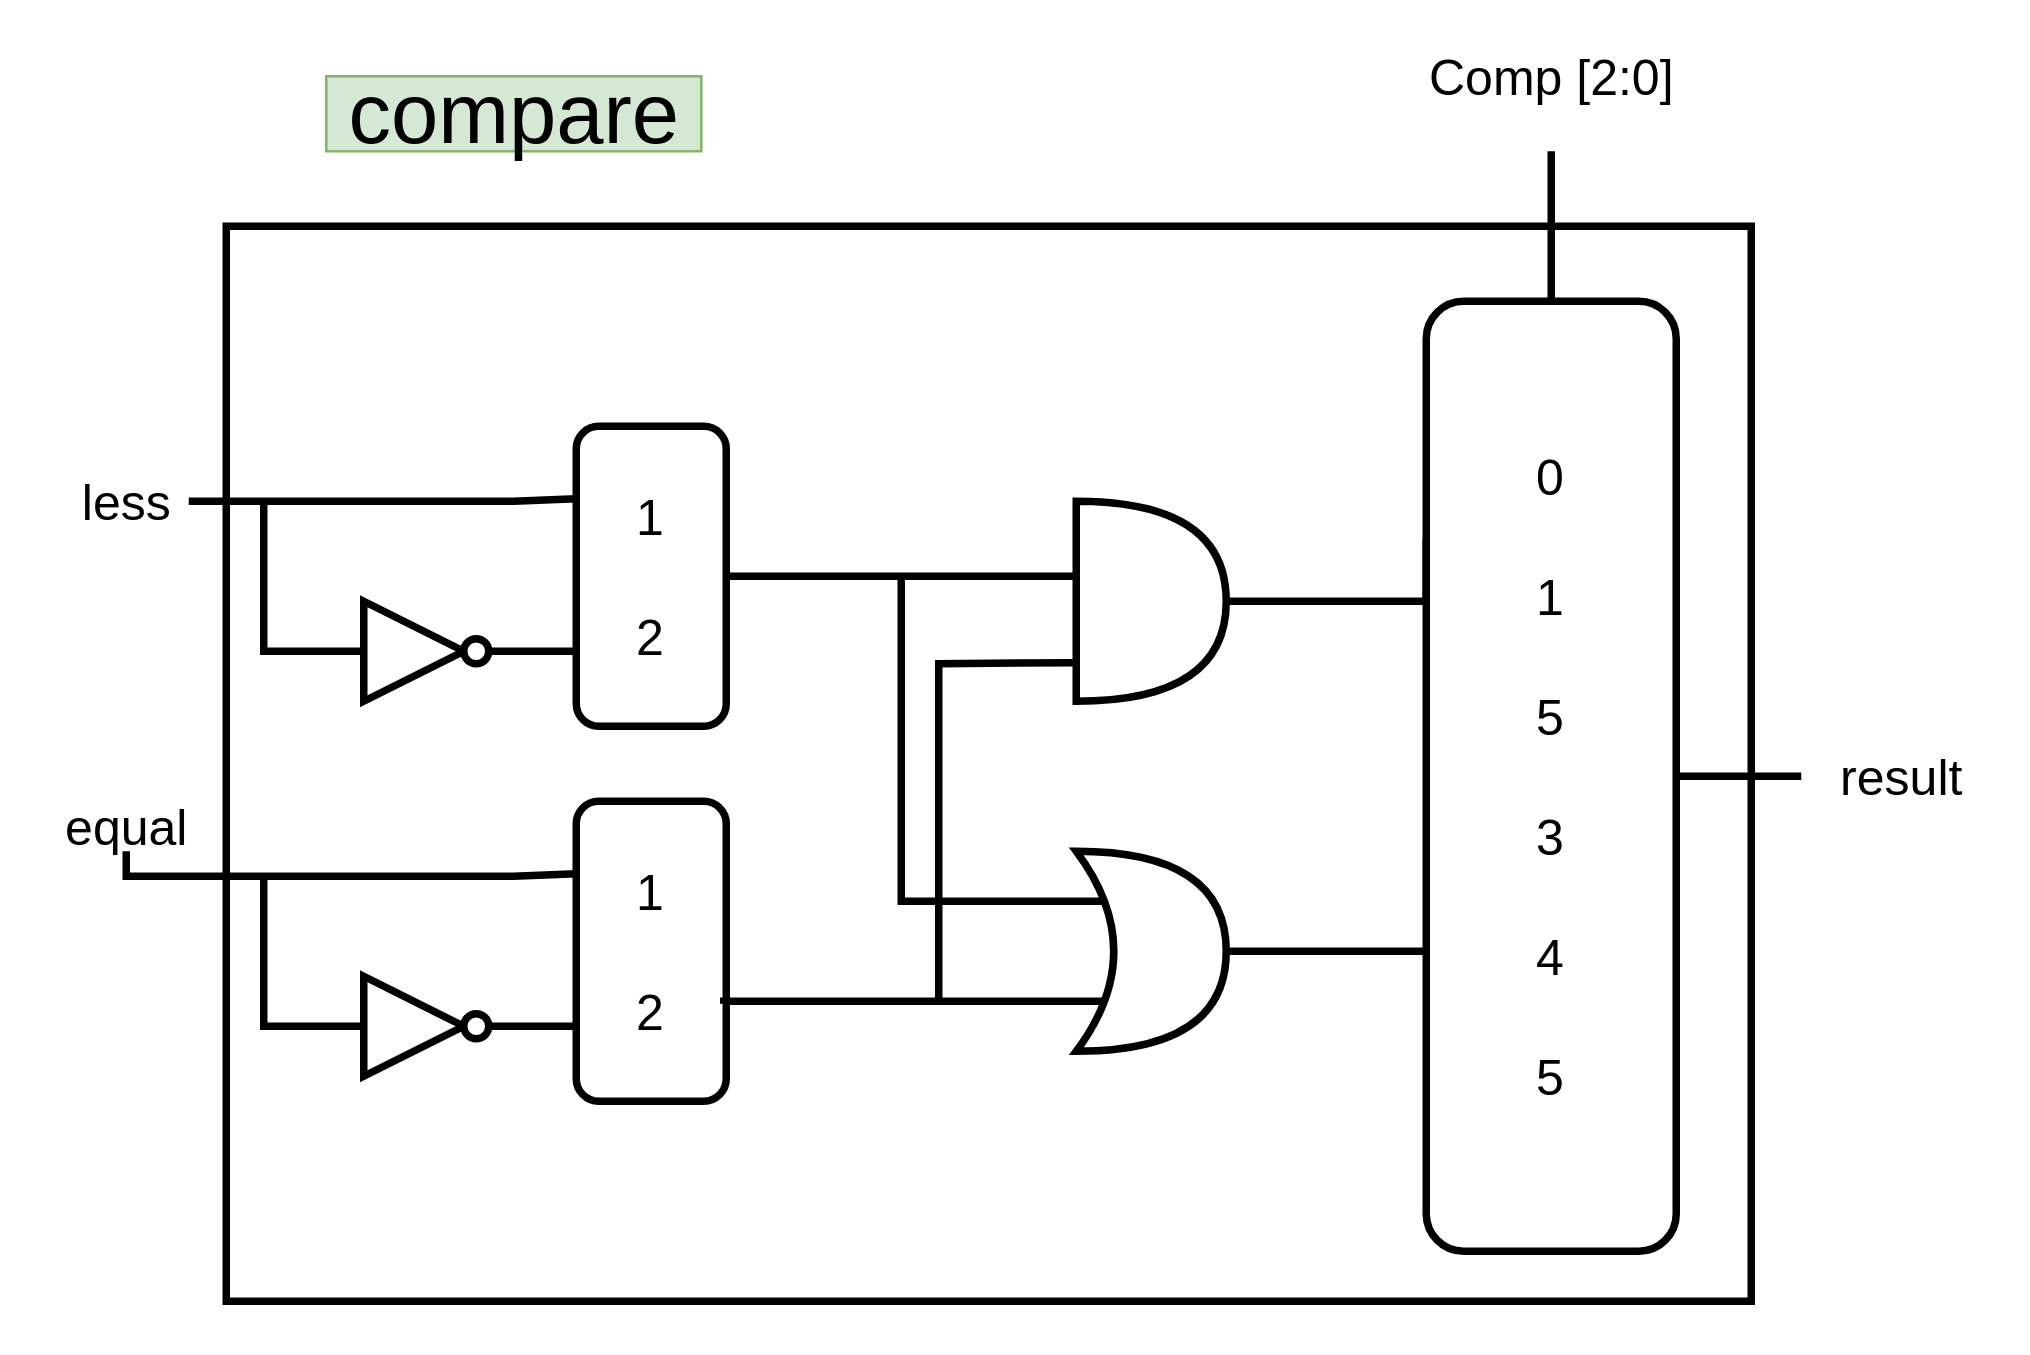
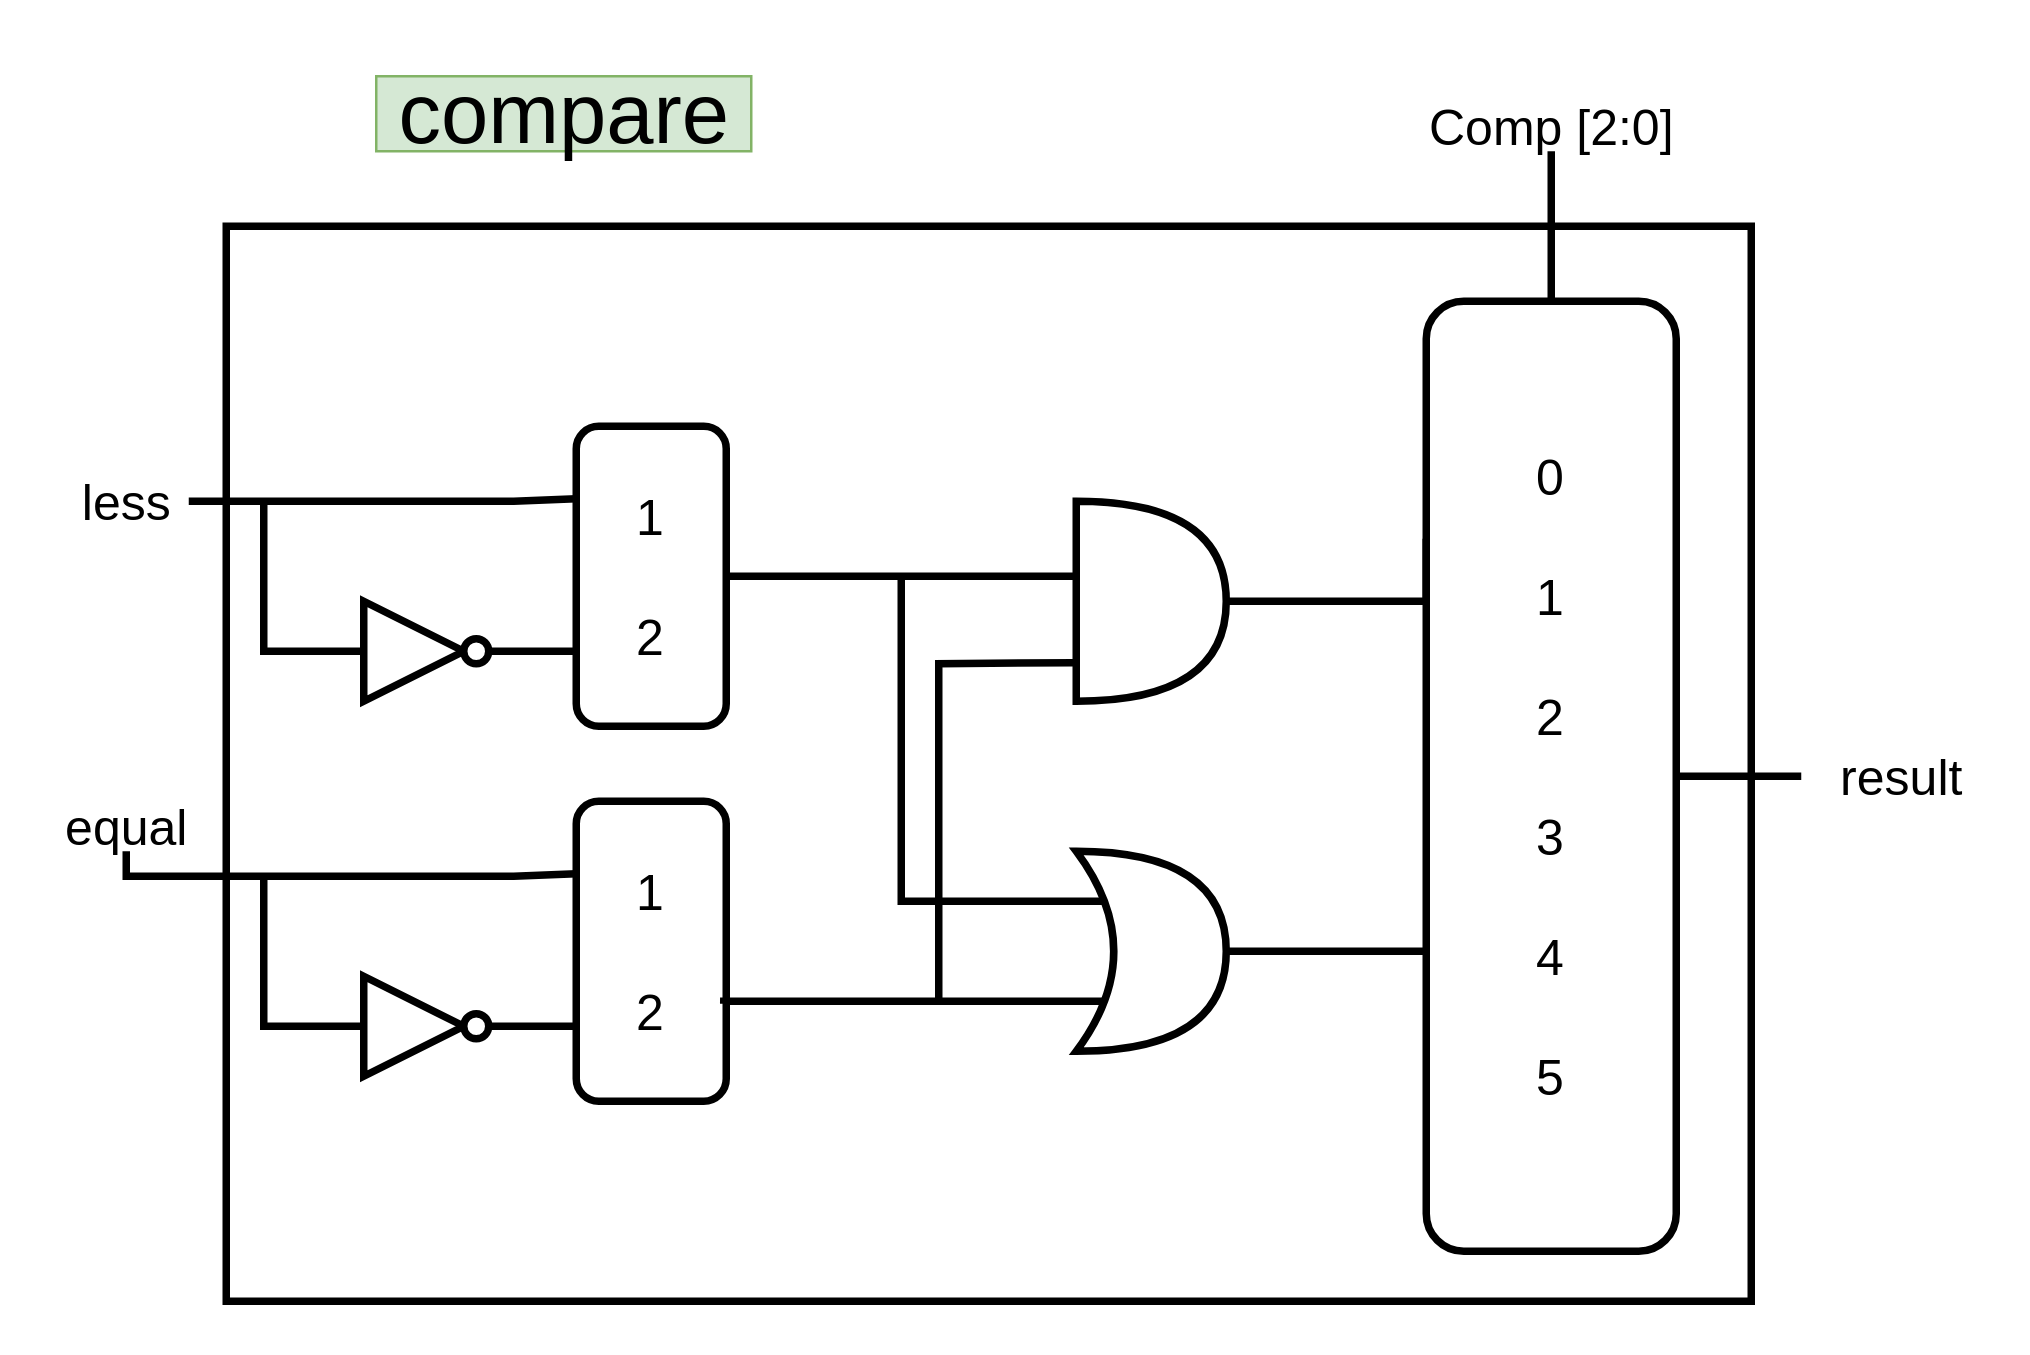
node "Comp [2:0]": moved (1551, 76) -> (1551, 126)
node "compare": moved (514, 114) -> (564, 114)
node "0 1 5 3 4 5": label "0 1 5 3 4 5" -> "0 1 2 3 4 5"
